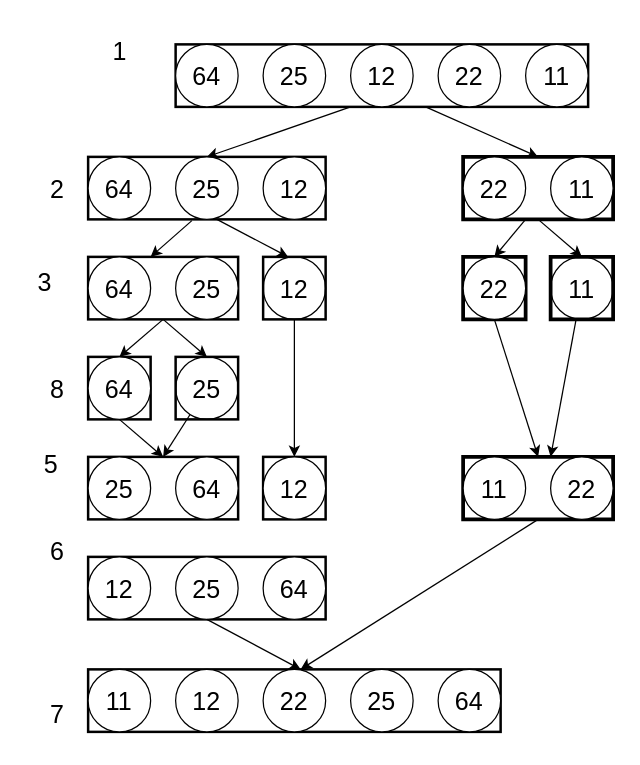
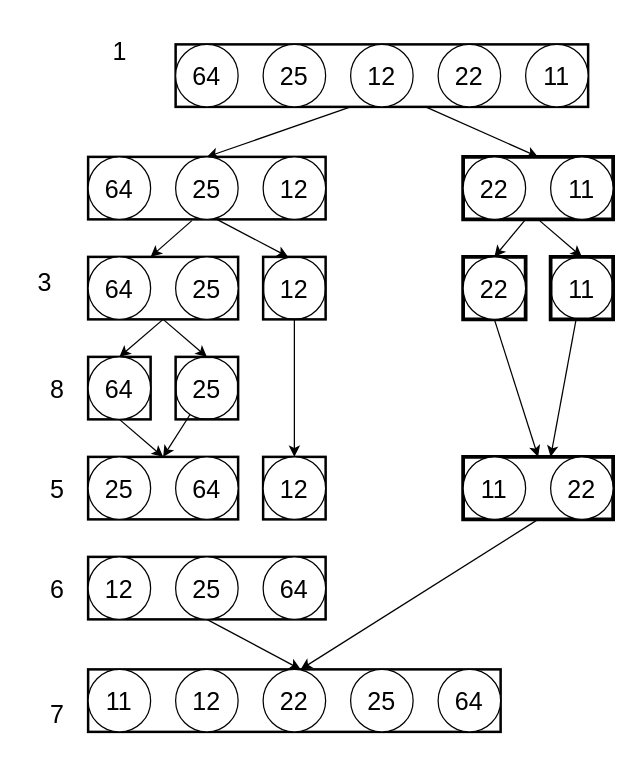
node "2": removed
node "5": moved (51, 463) -> (57, 488)
node "6": moved (57, 551) -> (57, 588)
